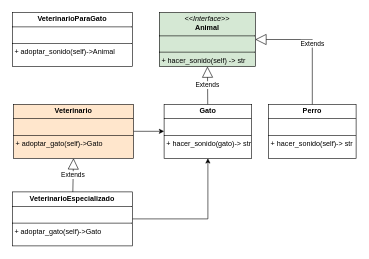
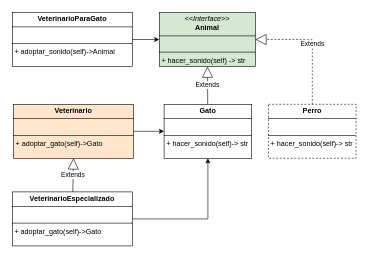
edge "VeterinarioParaGato + adoptar_sonido(self)->Animal" -> "<<Interface>> Animal + hacer_sonido(self) -> str": added
edge "Perro + hacer_sonido(self)-> str" -> "<<Interface>> Animal + hacer_sonido(self) -> str": style solid -> dashed
node "Gato + hacer_sonido(gato)-> str": label "Gato + hacer_sonido(gato)-> str" -> "Gato + hacer_sonido(self)-> str"
node "Perro + hacer_sonido(self)-> str": style solid -> dashed
